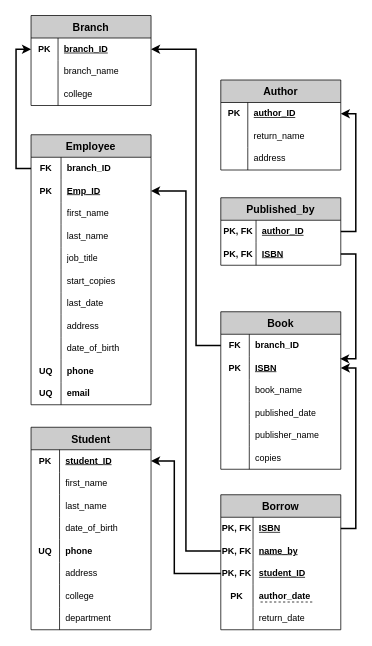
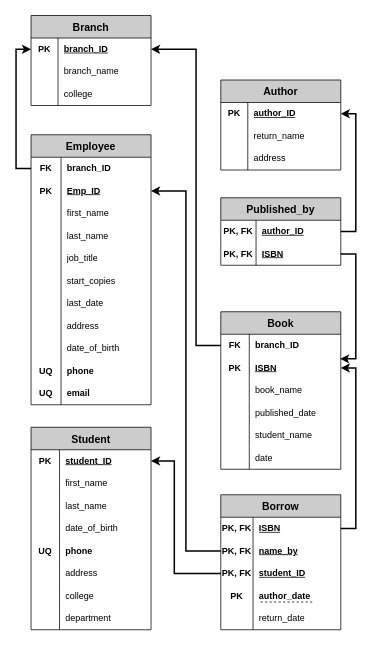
node "publisher_name": label "publisher_name" -> "student_name"
node "copies": label "copies" -> "date"
